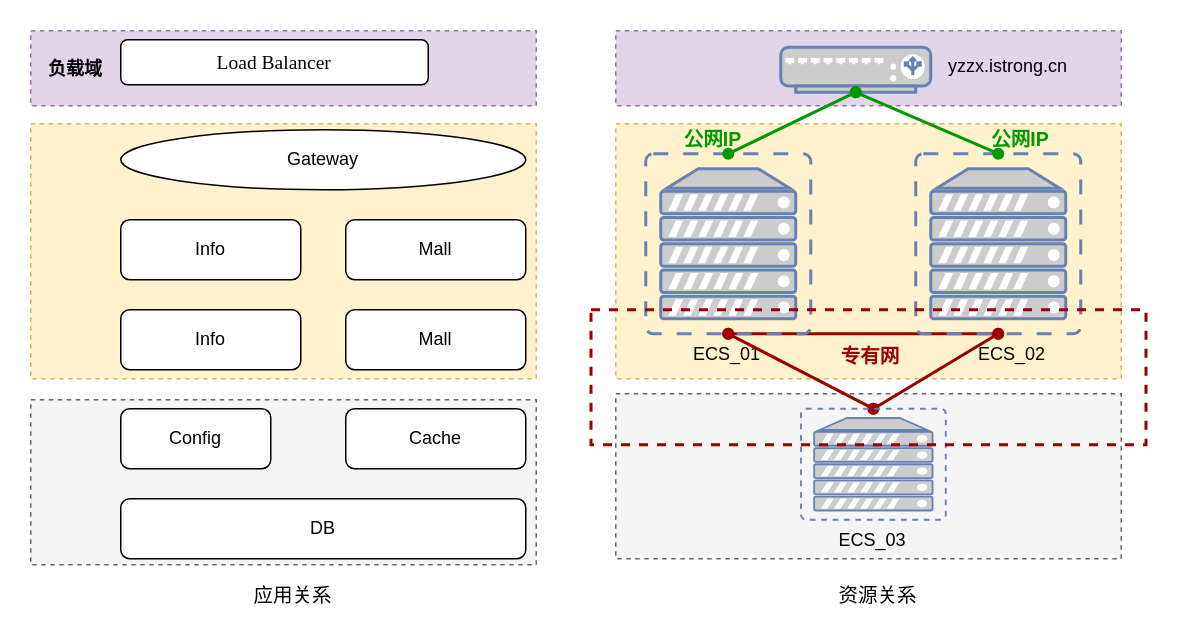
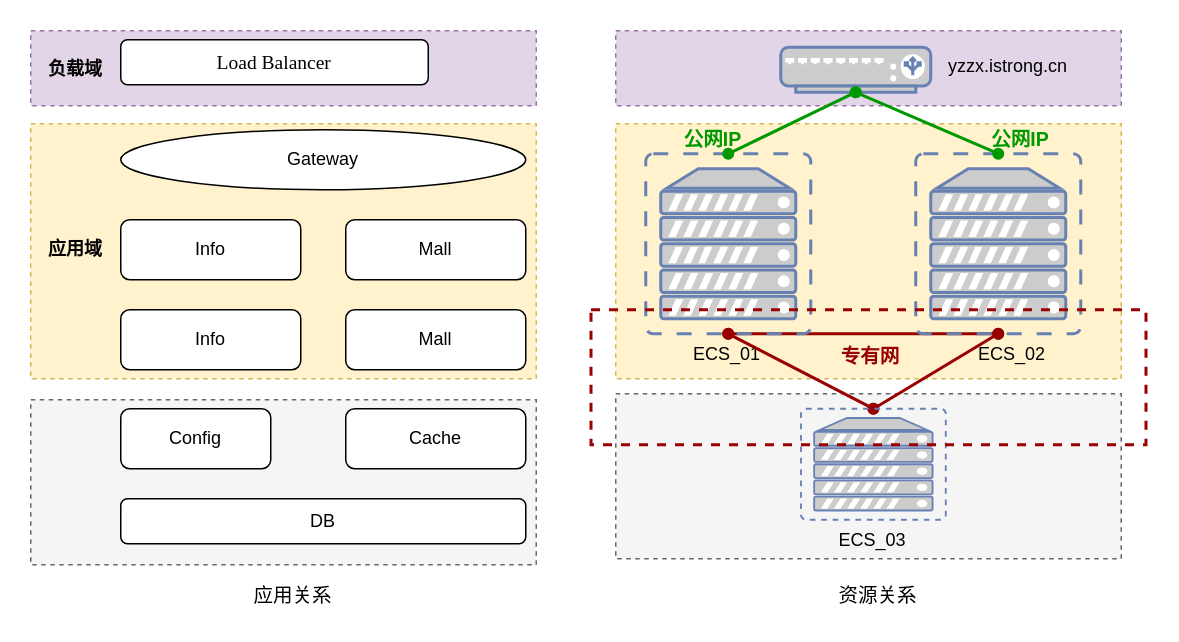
node "应用域": added
node "DB": size 405x60 -> 405x45
